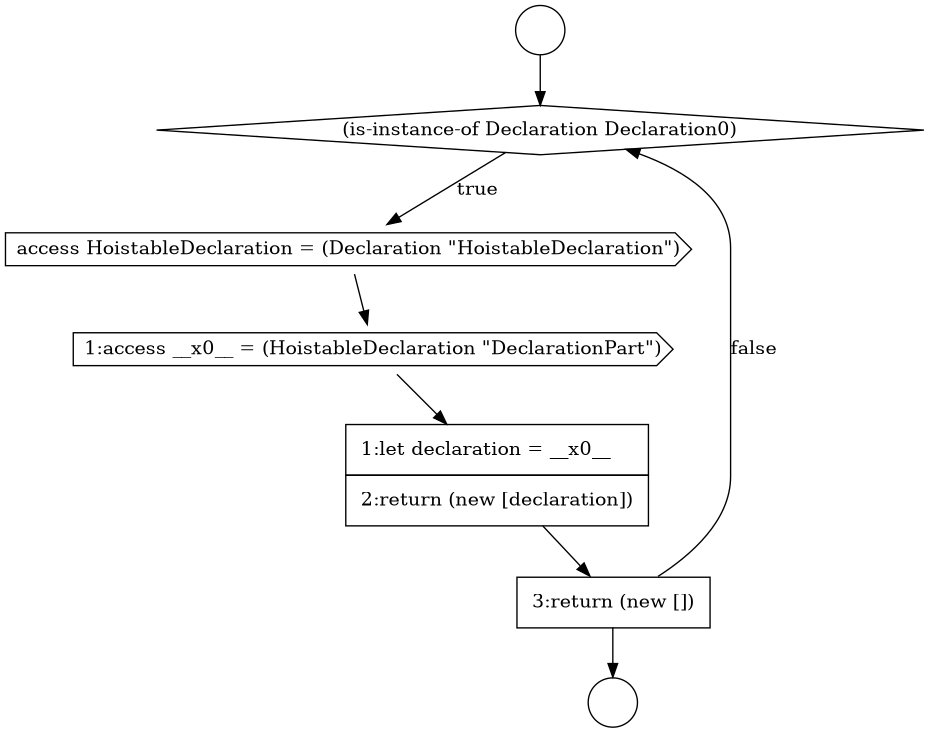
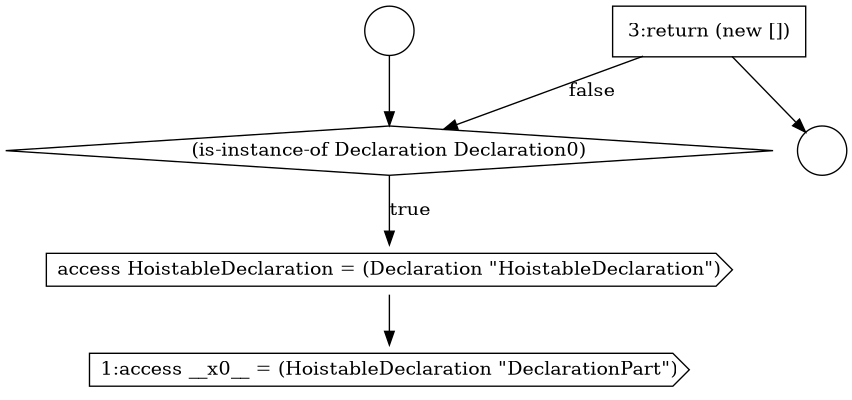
node "1:let declaration = __x0__": removed
